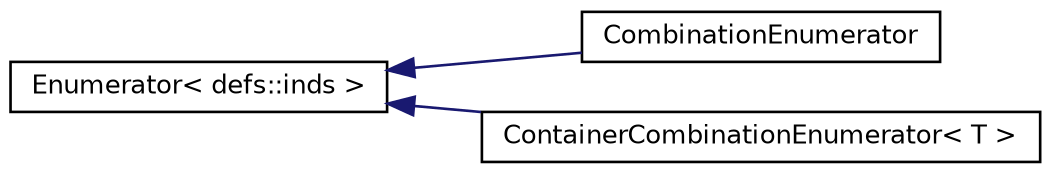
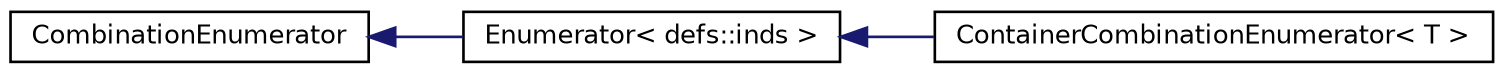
edge "CombinationEnumerator" -> "Enumerator< defs::inds >": reversed
